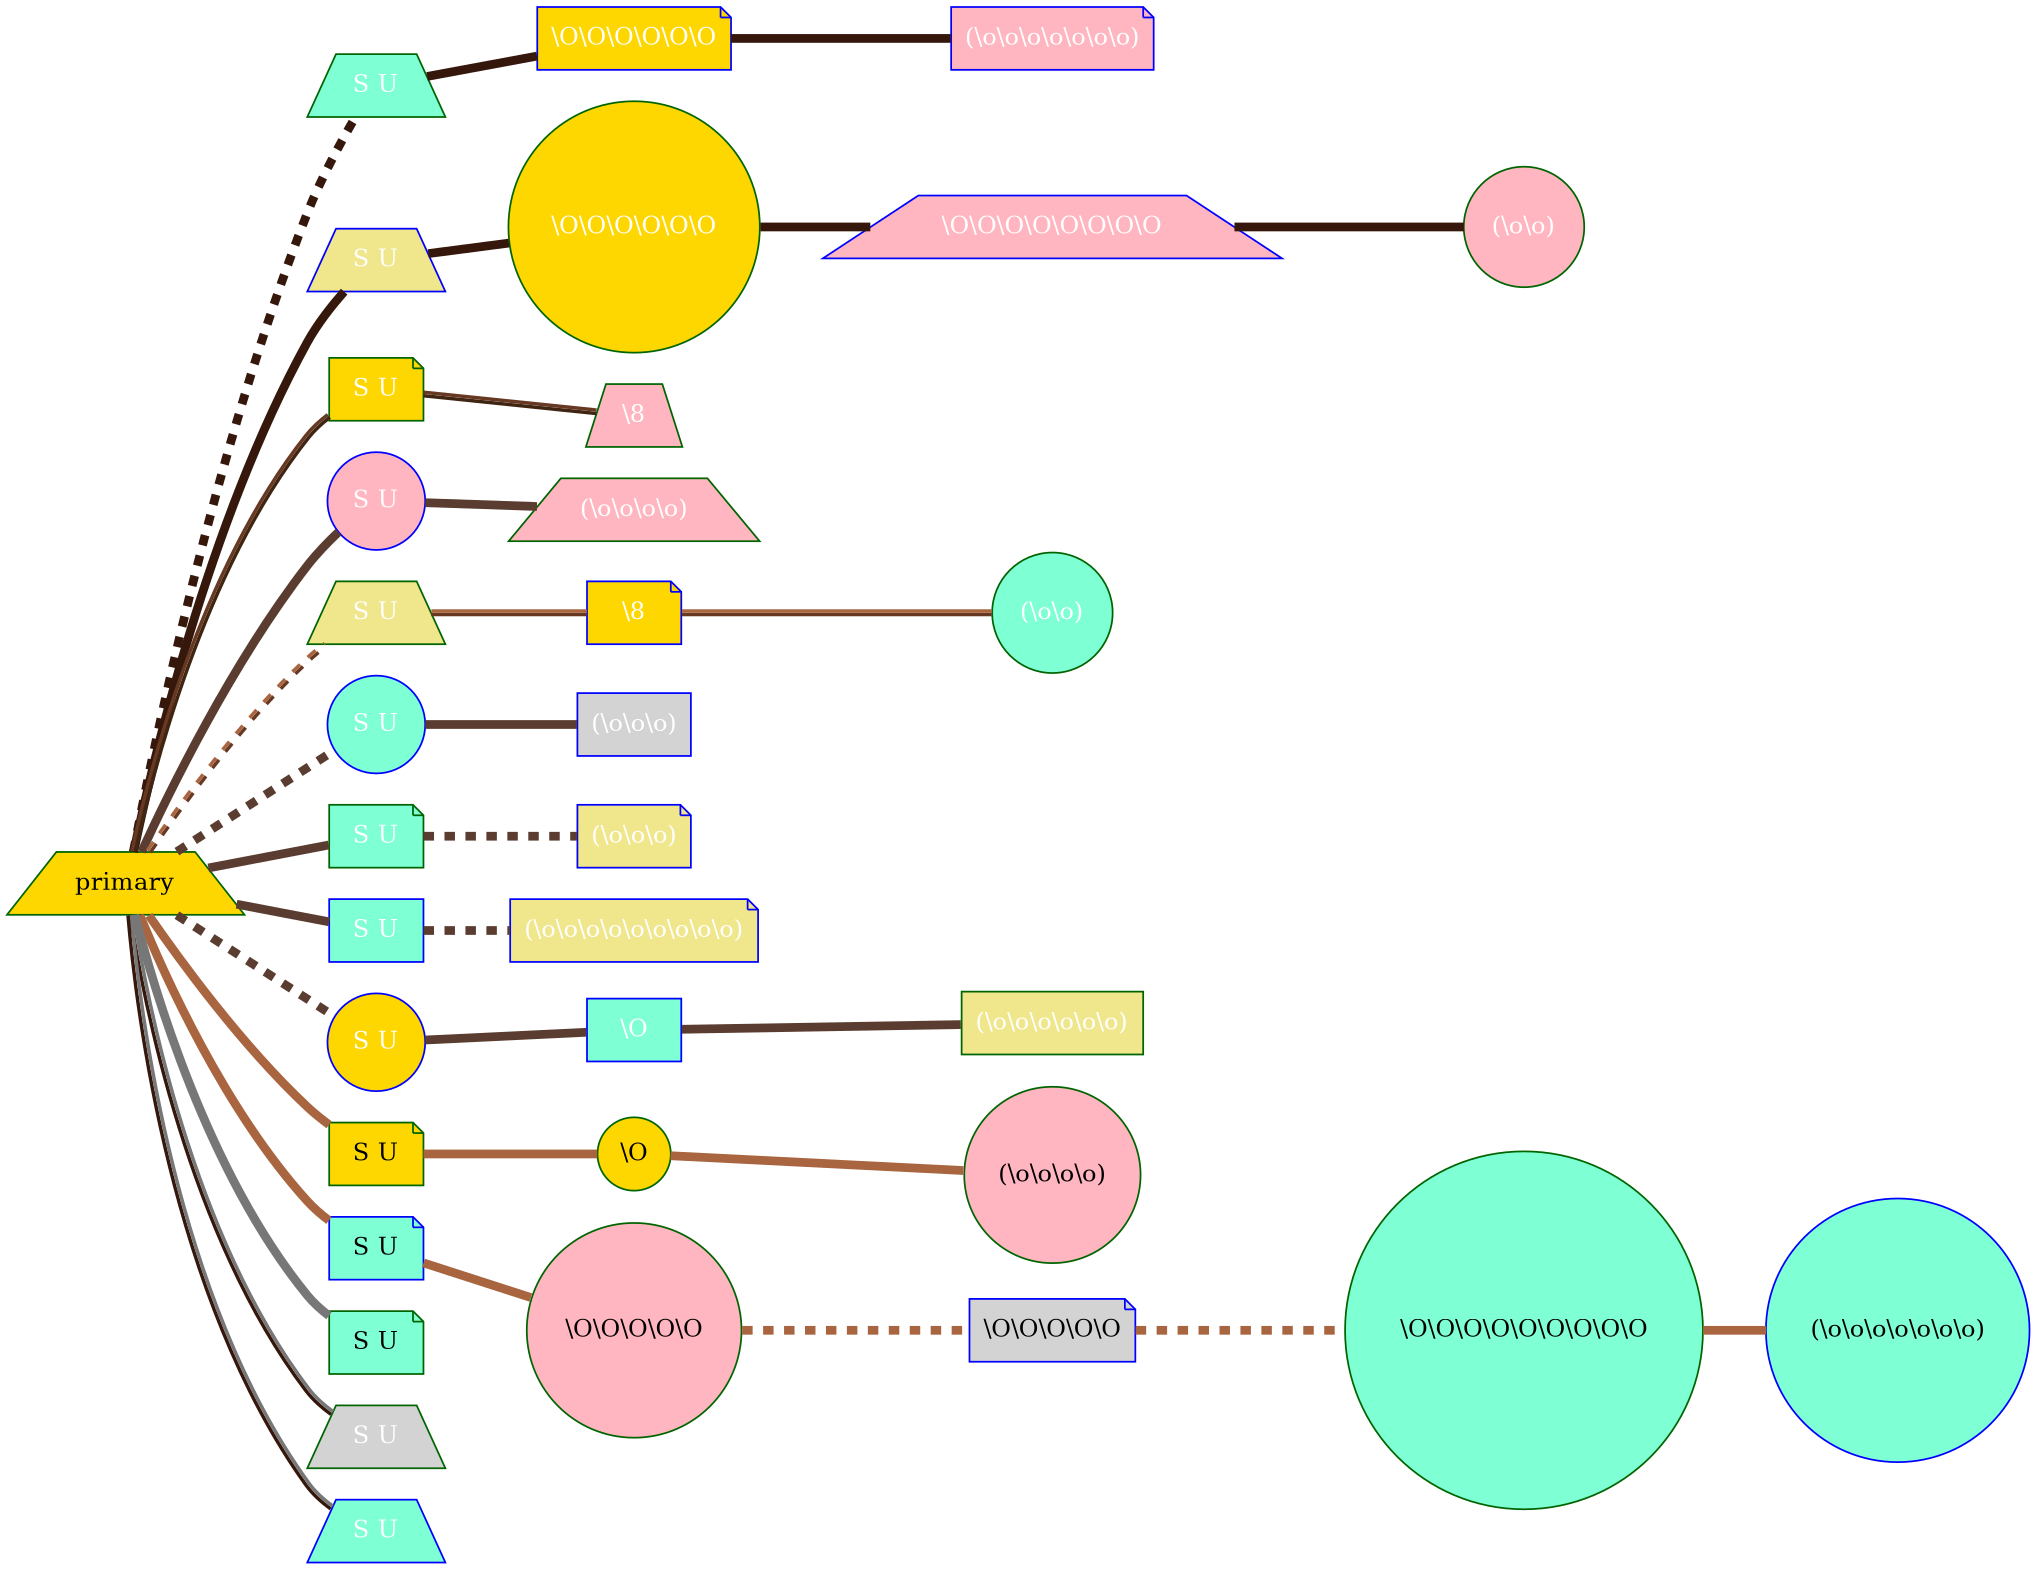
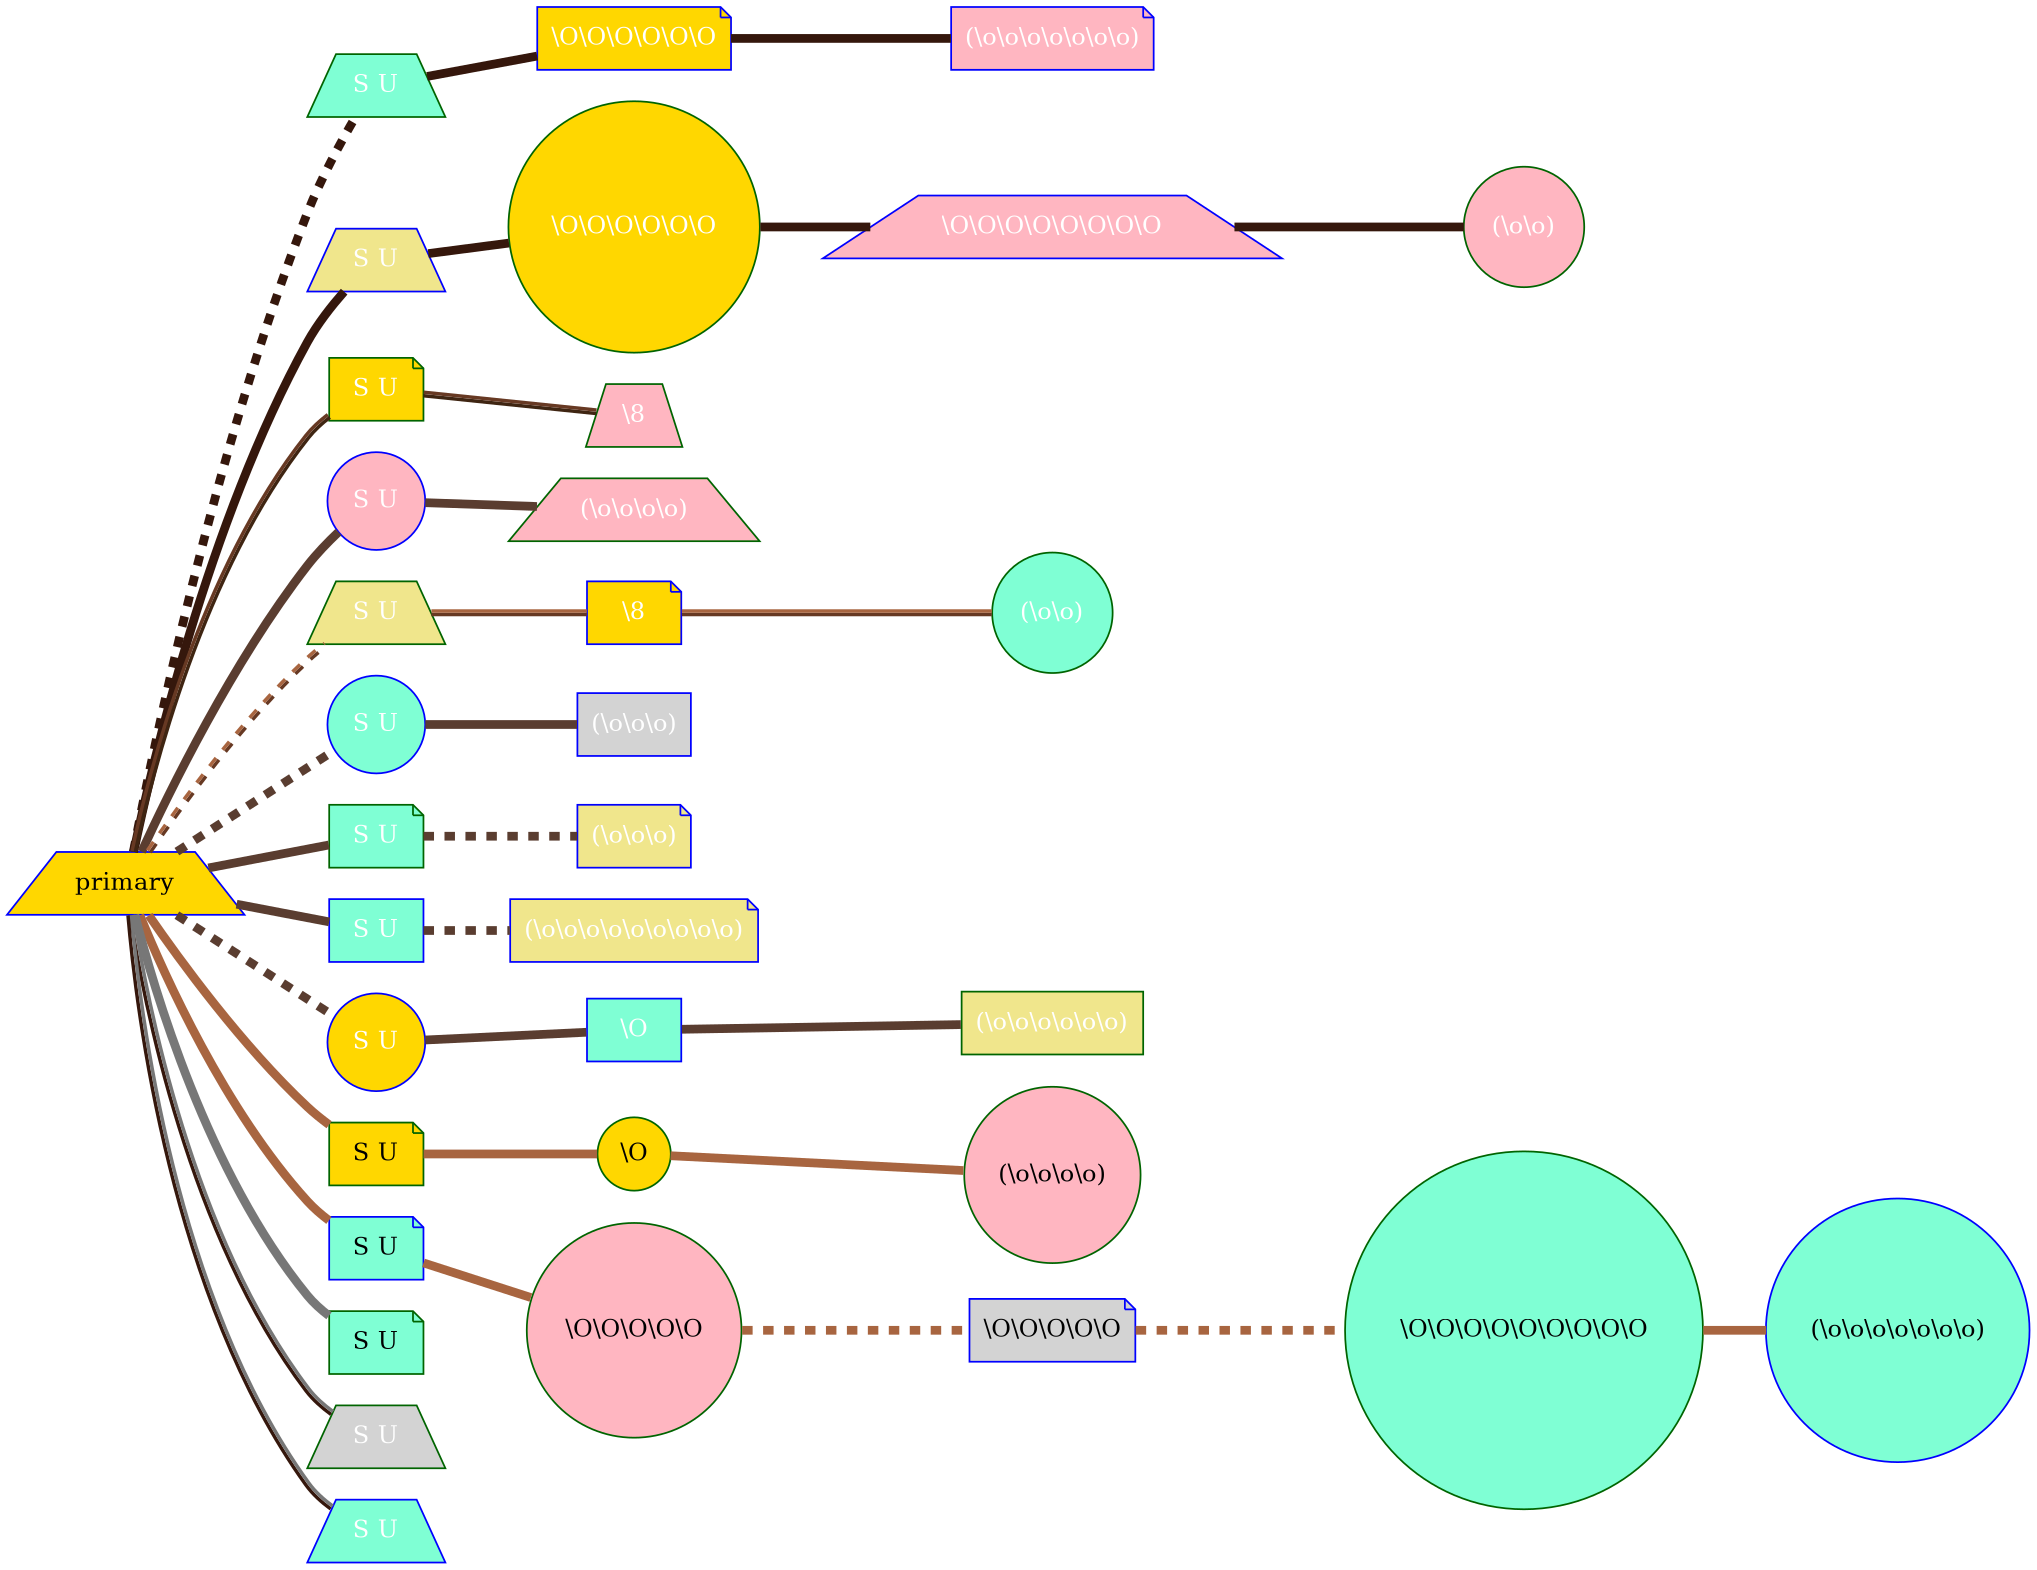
node "primary": color darkgreen -> blue
